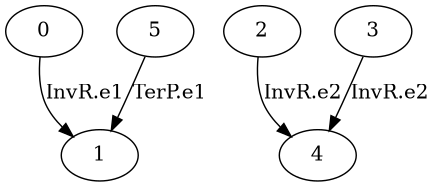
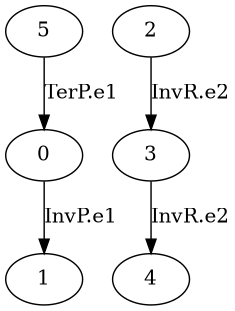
edge "5" -> "1": now "5" -> "0"
edge "0" -> "1": label "InvR.e1" -> "InvP.e1"
edge "2" -> "4": now "2" -> "3"
